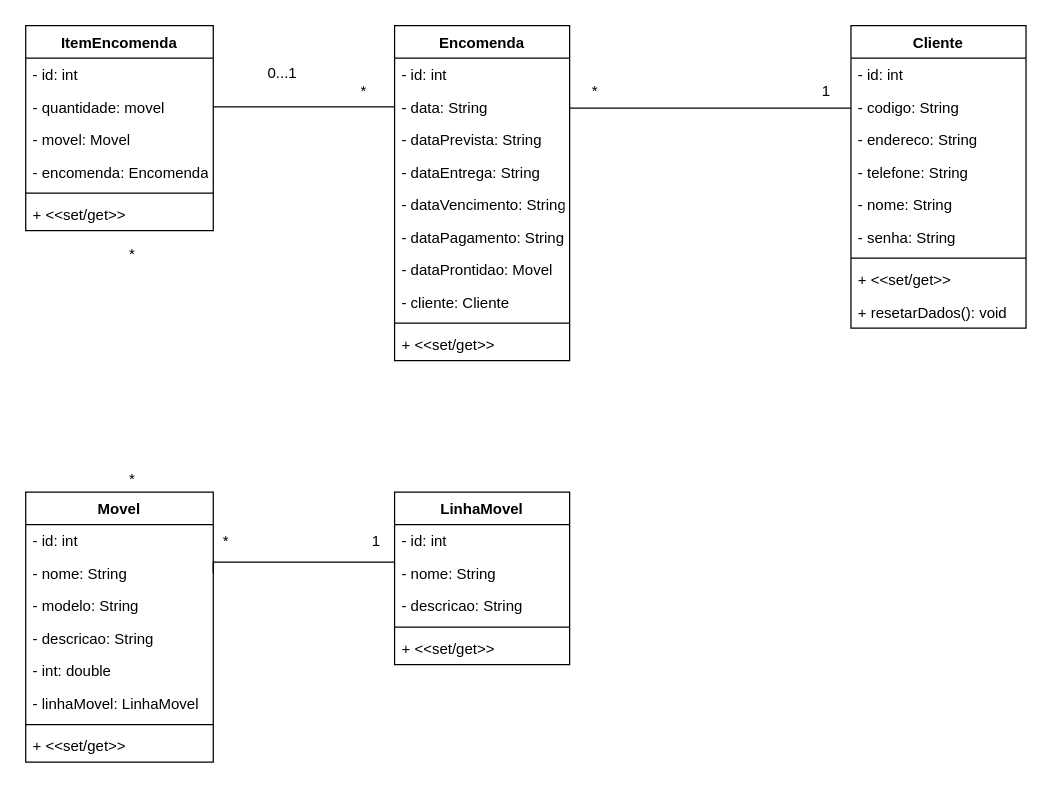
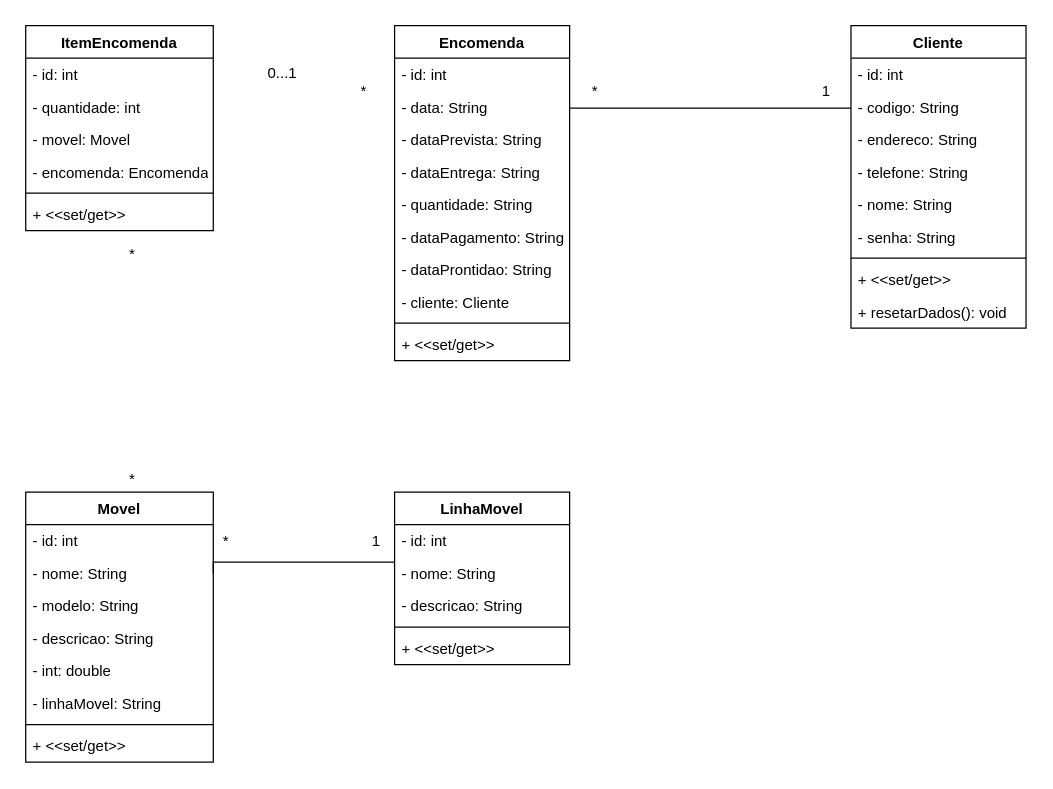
edge "- data: String" -- "ItemEncomenda": removed
node "- quantidade: movel": label "- quantidade: movel" -> "- quantidade: int"
node "- dataVencimento: String": label "- dataVencimento: String" -> "- quantidade: String"
node "- dataProntidao: Movel": label "- dataProntidao: Movel" -> "- dataProntidao: String"
node "- linhaMovel: LinhaMovel": label "- linhaMovel: LinhaMovel" -> "- linhaMovel: String"
